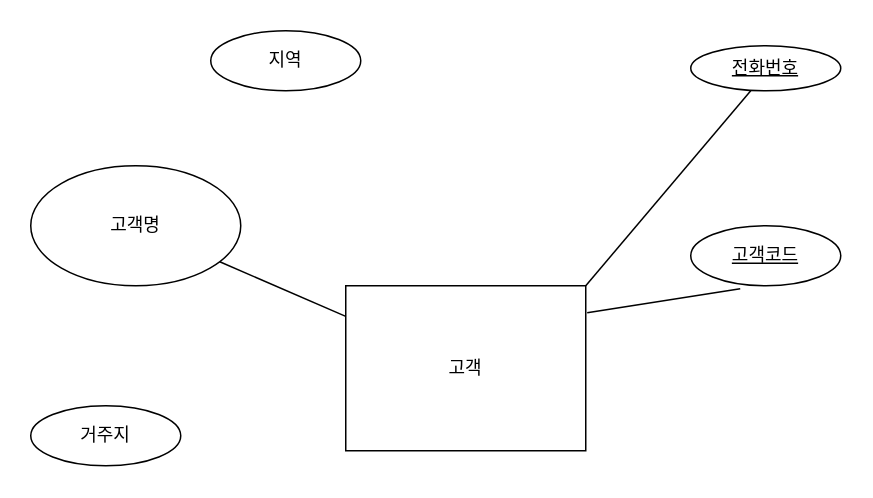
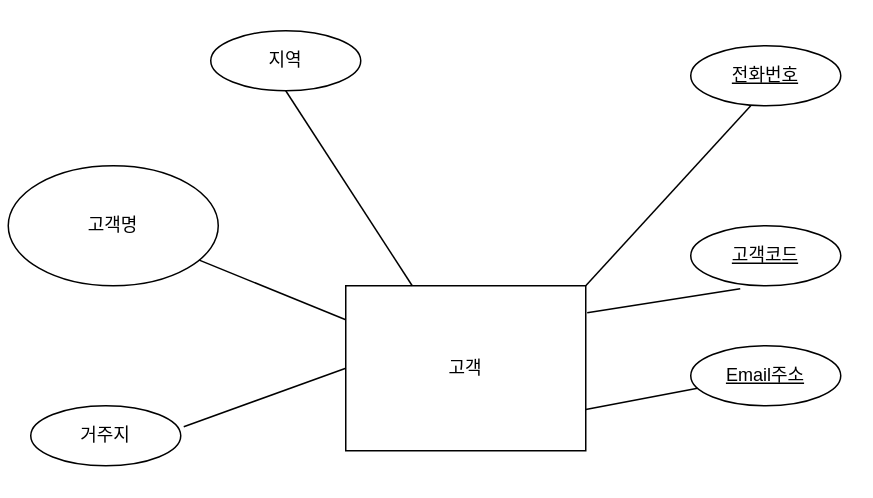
node "전화번호": size 150x45 -> 150x60
edge "지역" -- "고객": added
node "고객명": moved (136, 226) -> (113, 226)
node "Email주소": added
edge "고객" -- "거주지": added
edge "고객" -- "Email주소": added
